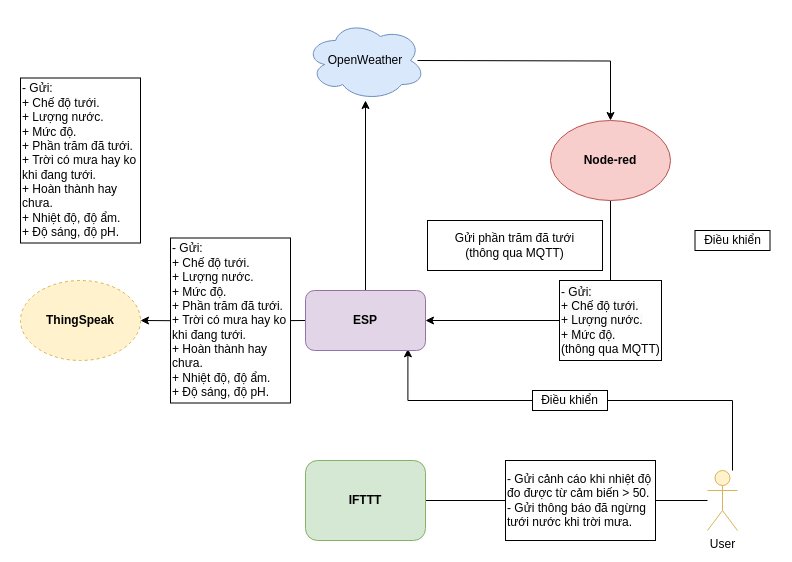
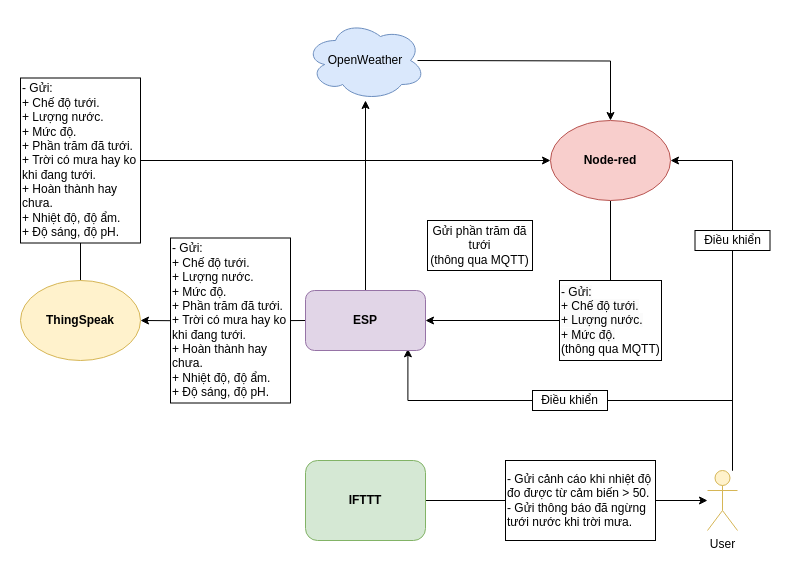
edge "ThingSpeak" -> "Node-red": added
node "Gửi phần trăm đã tưới (thông qua MQTT)": size 175x50 -> 105x50
node "ThingSpeak": style dashed -> solid
edge "User" -> "Node-red": added
edge "IFTTT" -- "User": arrowhead none -> classic
